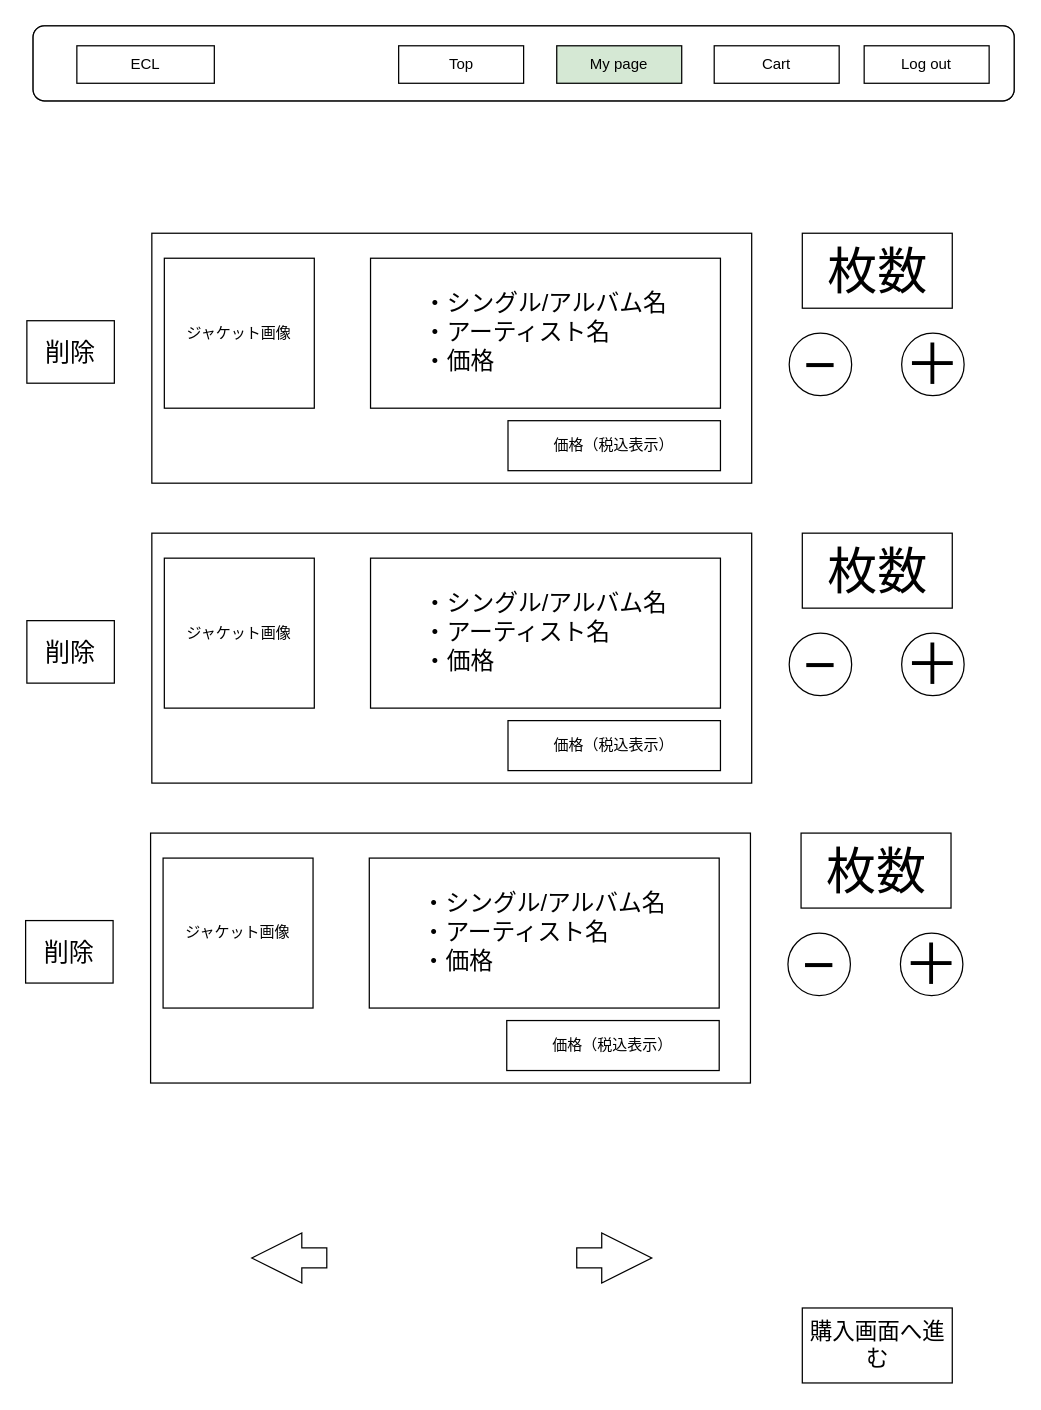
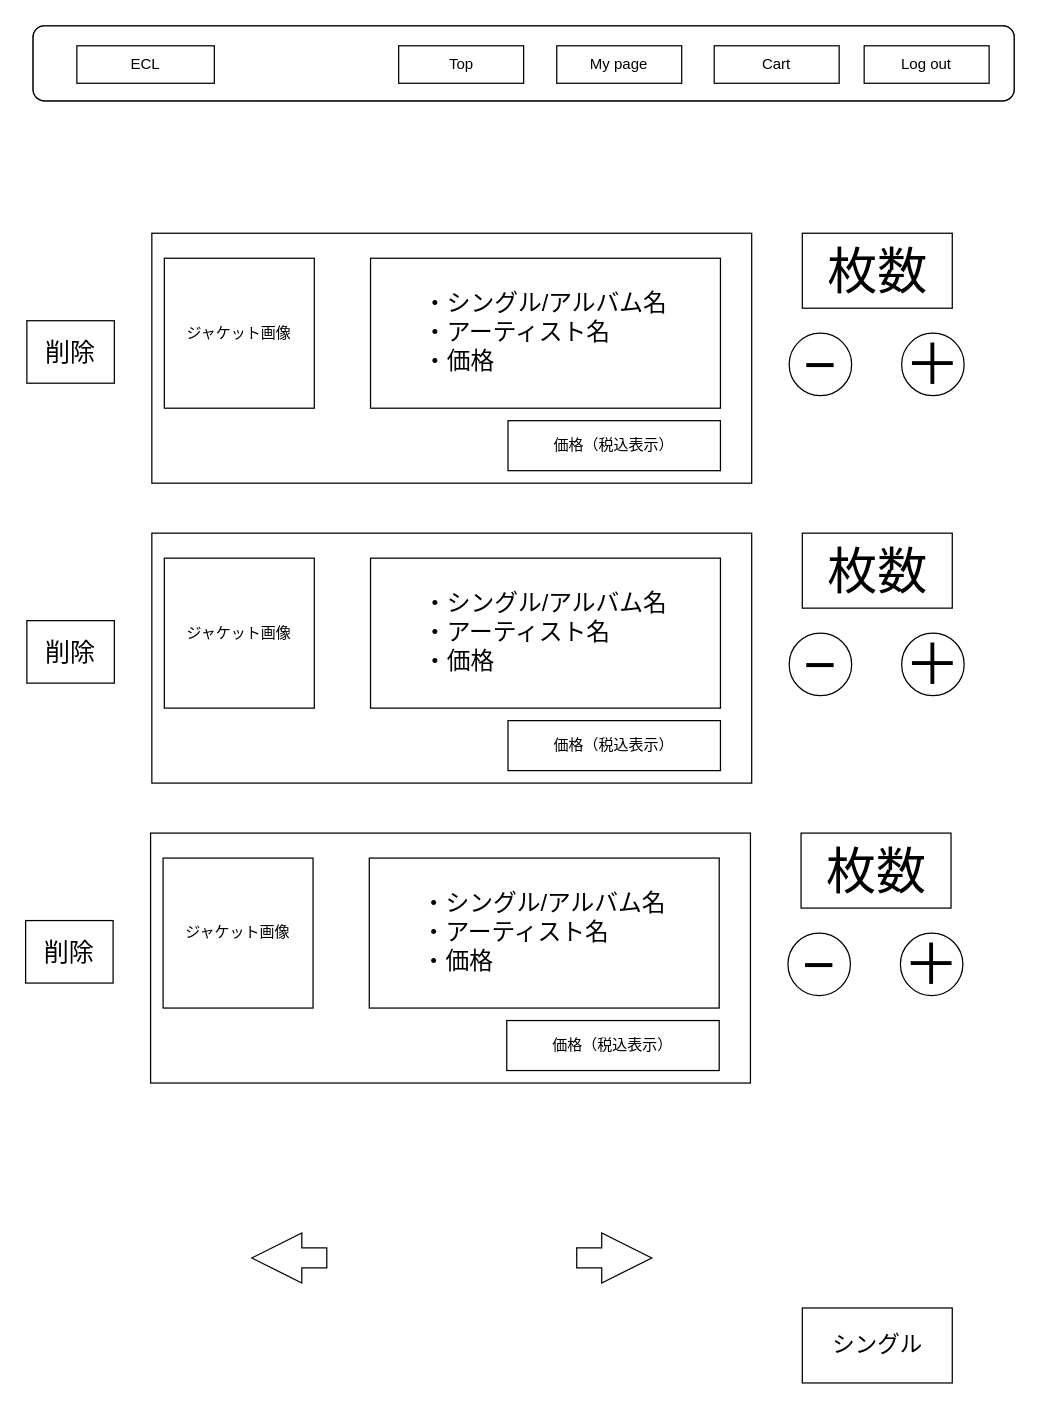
node "My page": fillcolor #d5e8d4 -> #ffffff
node "購入画面へ進む": label "購入画面へ進む" -> "シングル"
